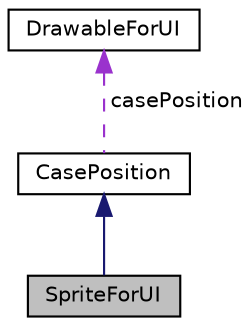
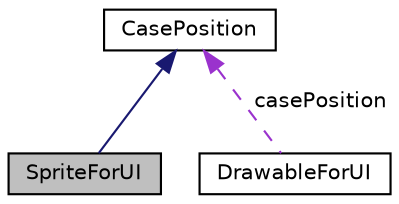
edge "CasePosition" -> "DrawableForUI": reversed
